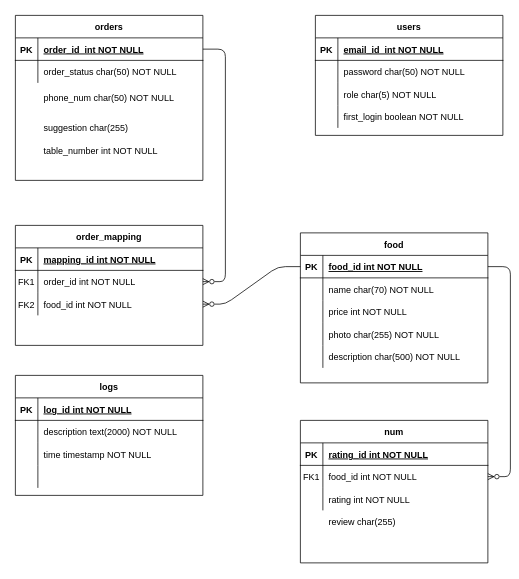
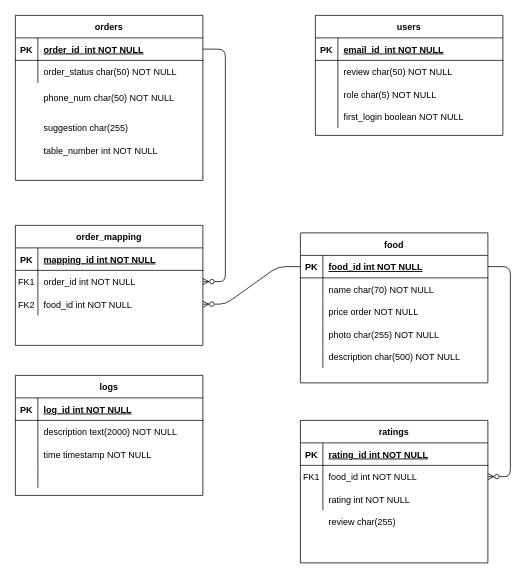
node "password char(50) NOT NULL": label "password char(50) NOT NULL" -> "review char(50) NOT NULL"
node "price int NOT NULL": label "price int NOT NULL" -> "price order NOT NULL"
node "num": label "num" -> "ratings"
